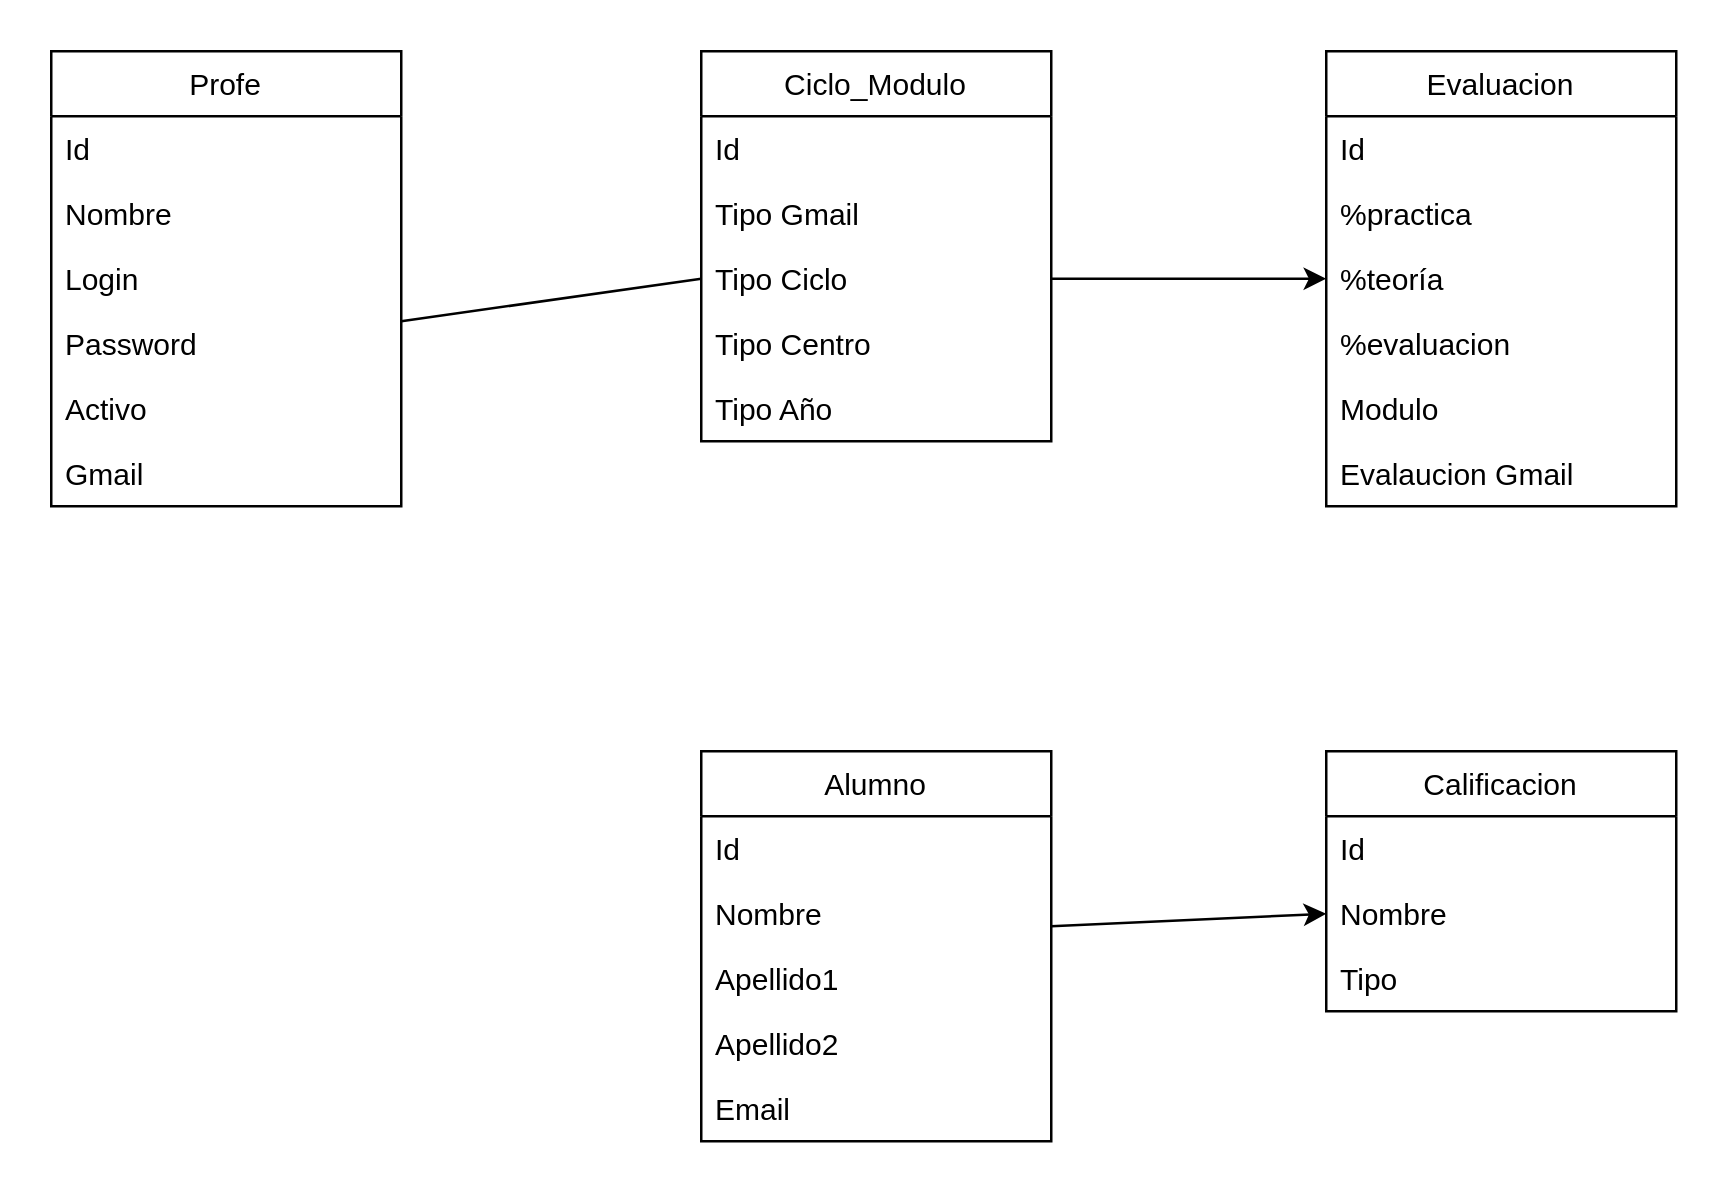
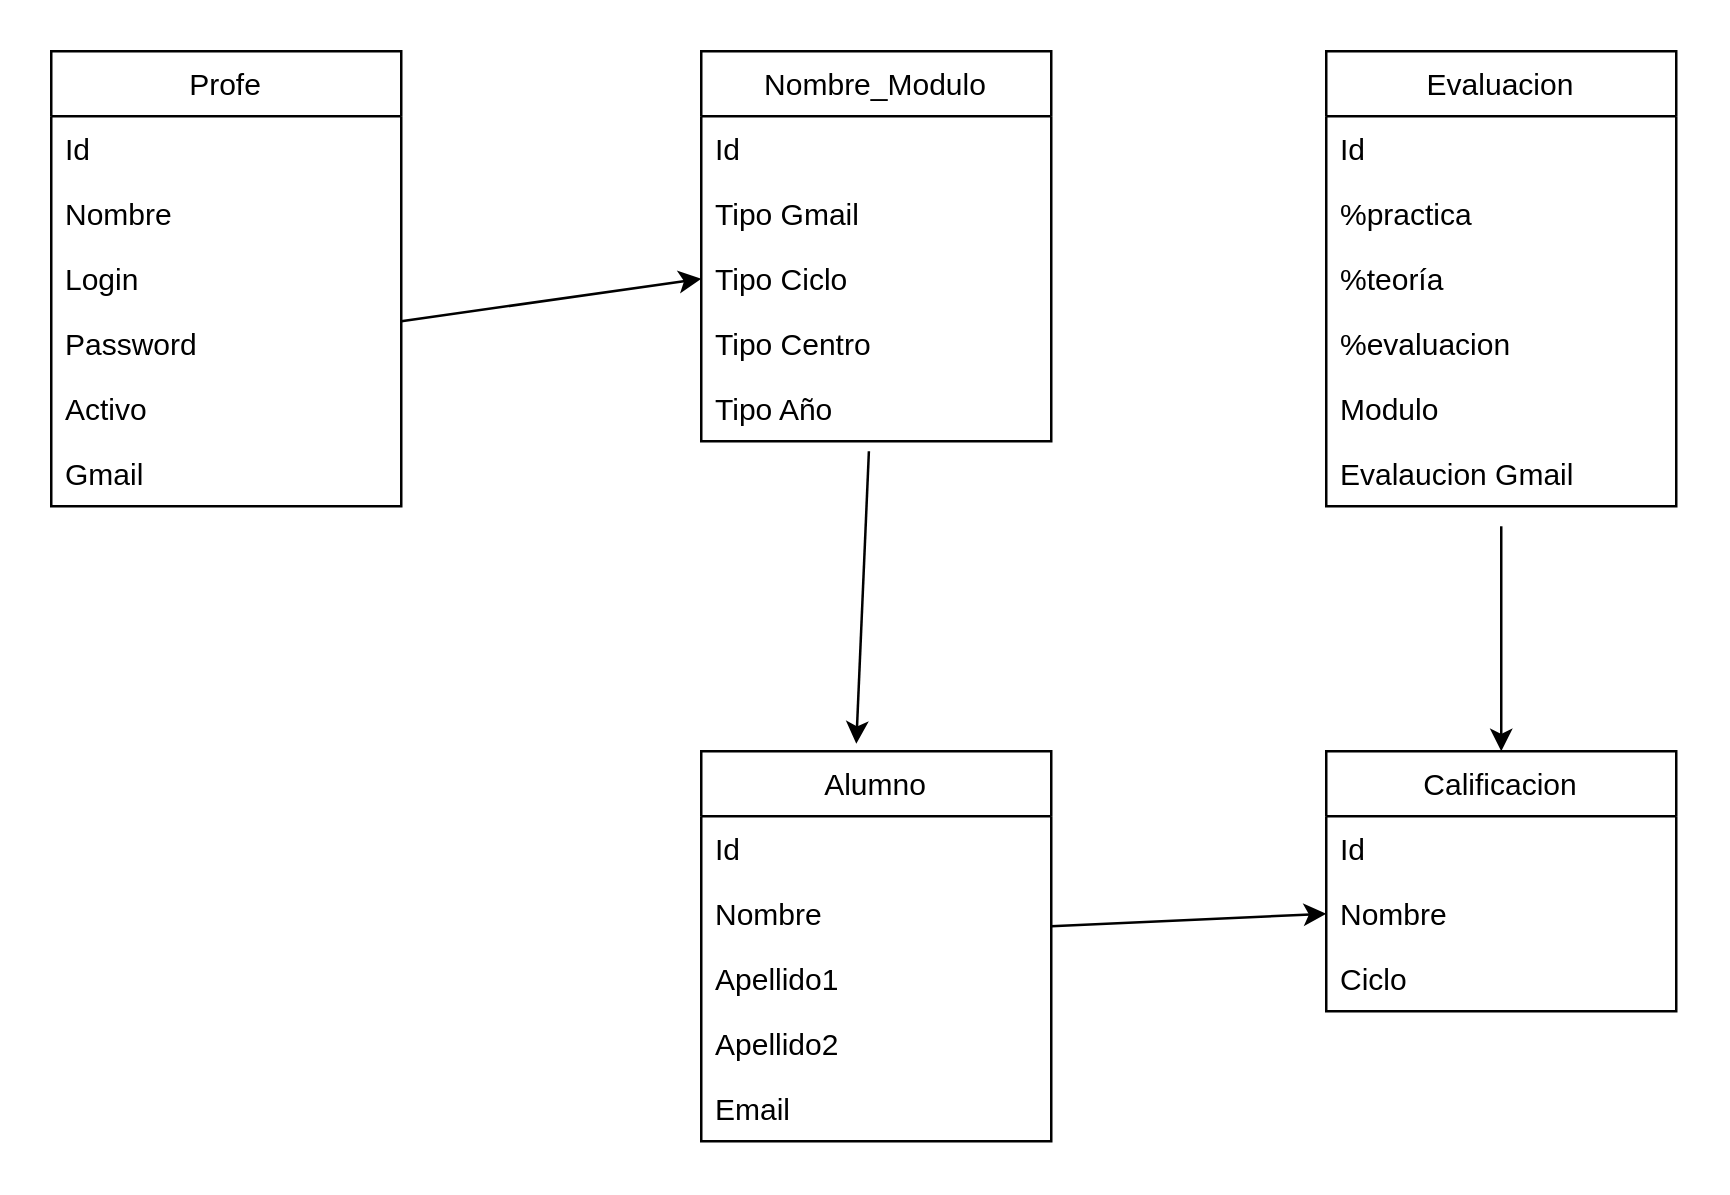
node "Ciclo_Modulo": label "Ciclo_Modulo" -> "Nombre_Modulo"
edge "Tipo Ciclo" -> "%teoría": removed
edge "Login" -- "Tipo Ciclo": arrowhead none -> classic
edge "Tipo Año" -> "Alumno": added
edge "Evalaucion Gmail" -> "Calificacion": added
node "Tipo": label "Tipo" -> "Ciclo"
